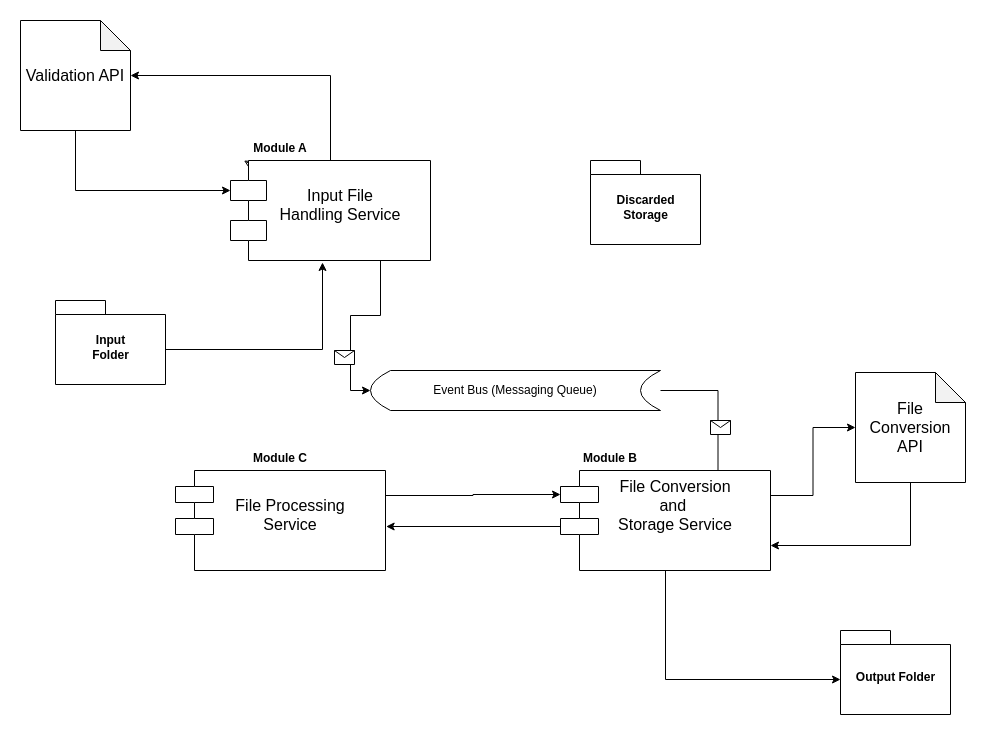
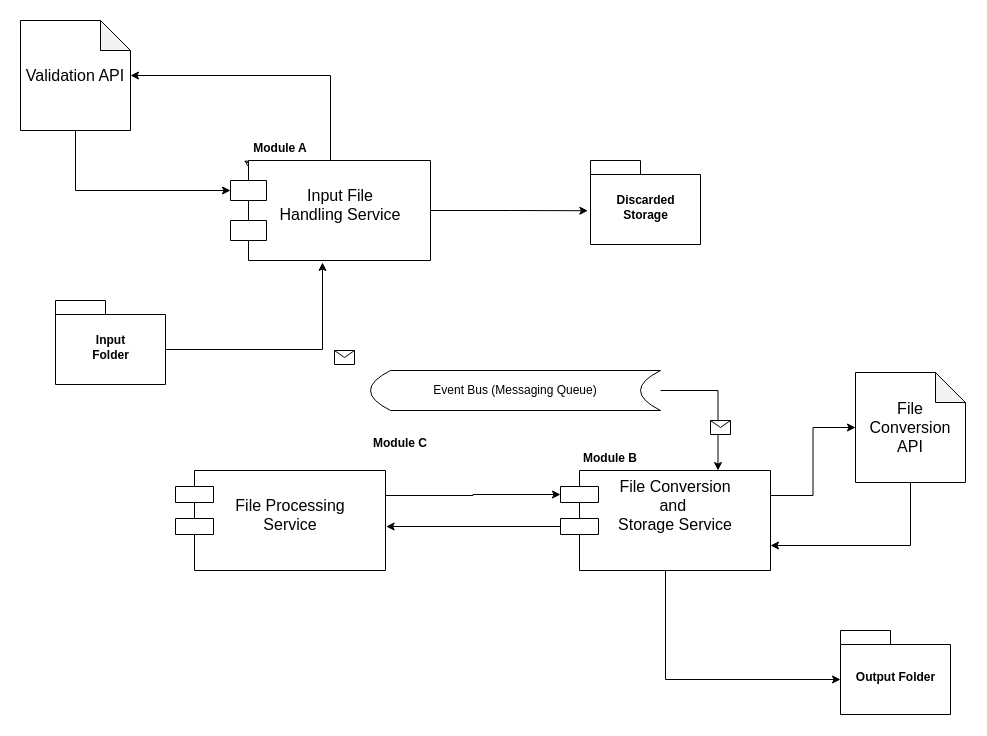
edge "Input File Handling Service" -> "Discarded Storage": added
edge "Input File Handling Service" -> "Event Bus (Messaging Queue)": removed
node "Module C": moved (281, 458) -> (401, 443)
edge "Event Bus (Messaging Queue)" -- "File Conversion and Storage Service": arrowhead none -> classic
